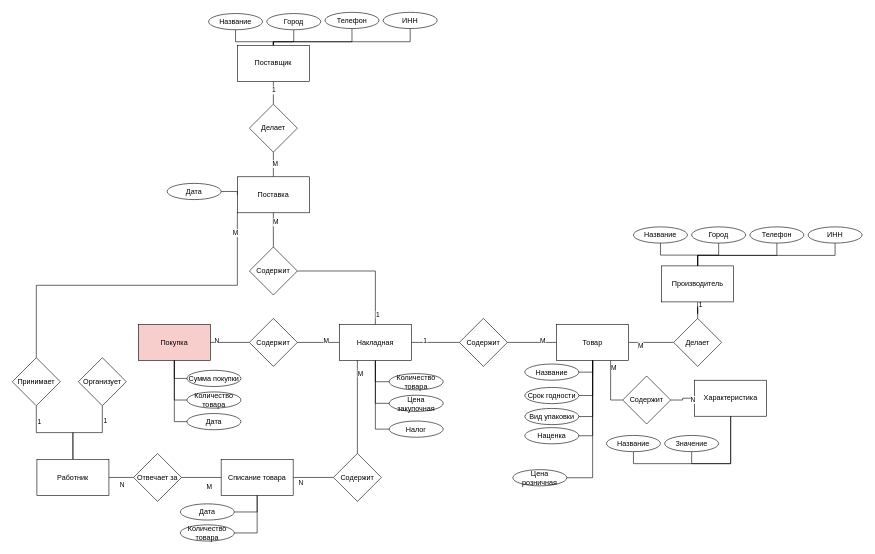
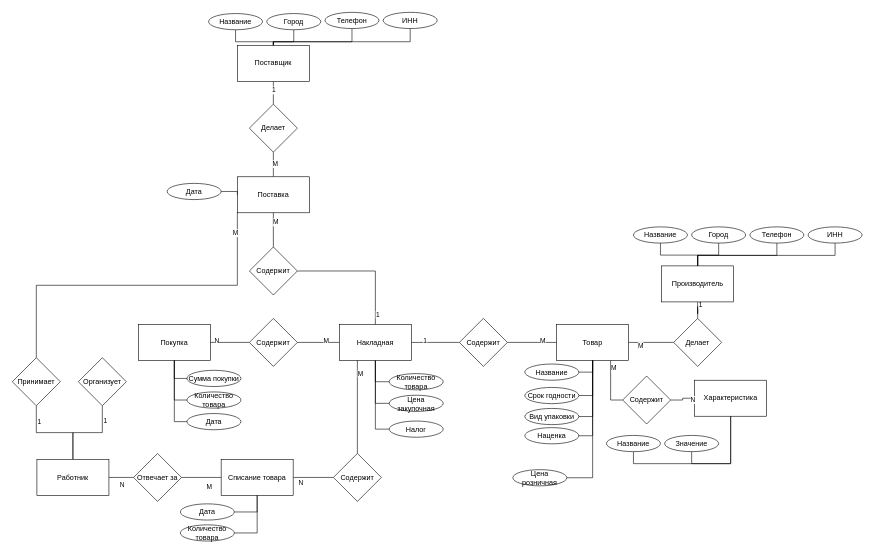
node "Покупка": fillcolor #f8cecc -> #ffffff
